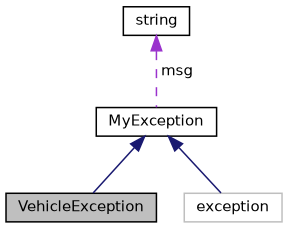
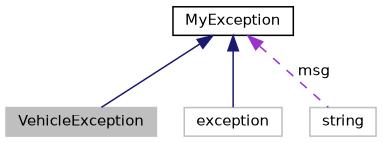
node "string": color black -> grey75
edge "MyException" -> "string": reversed
node "VehicleException": color black -> grey75
